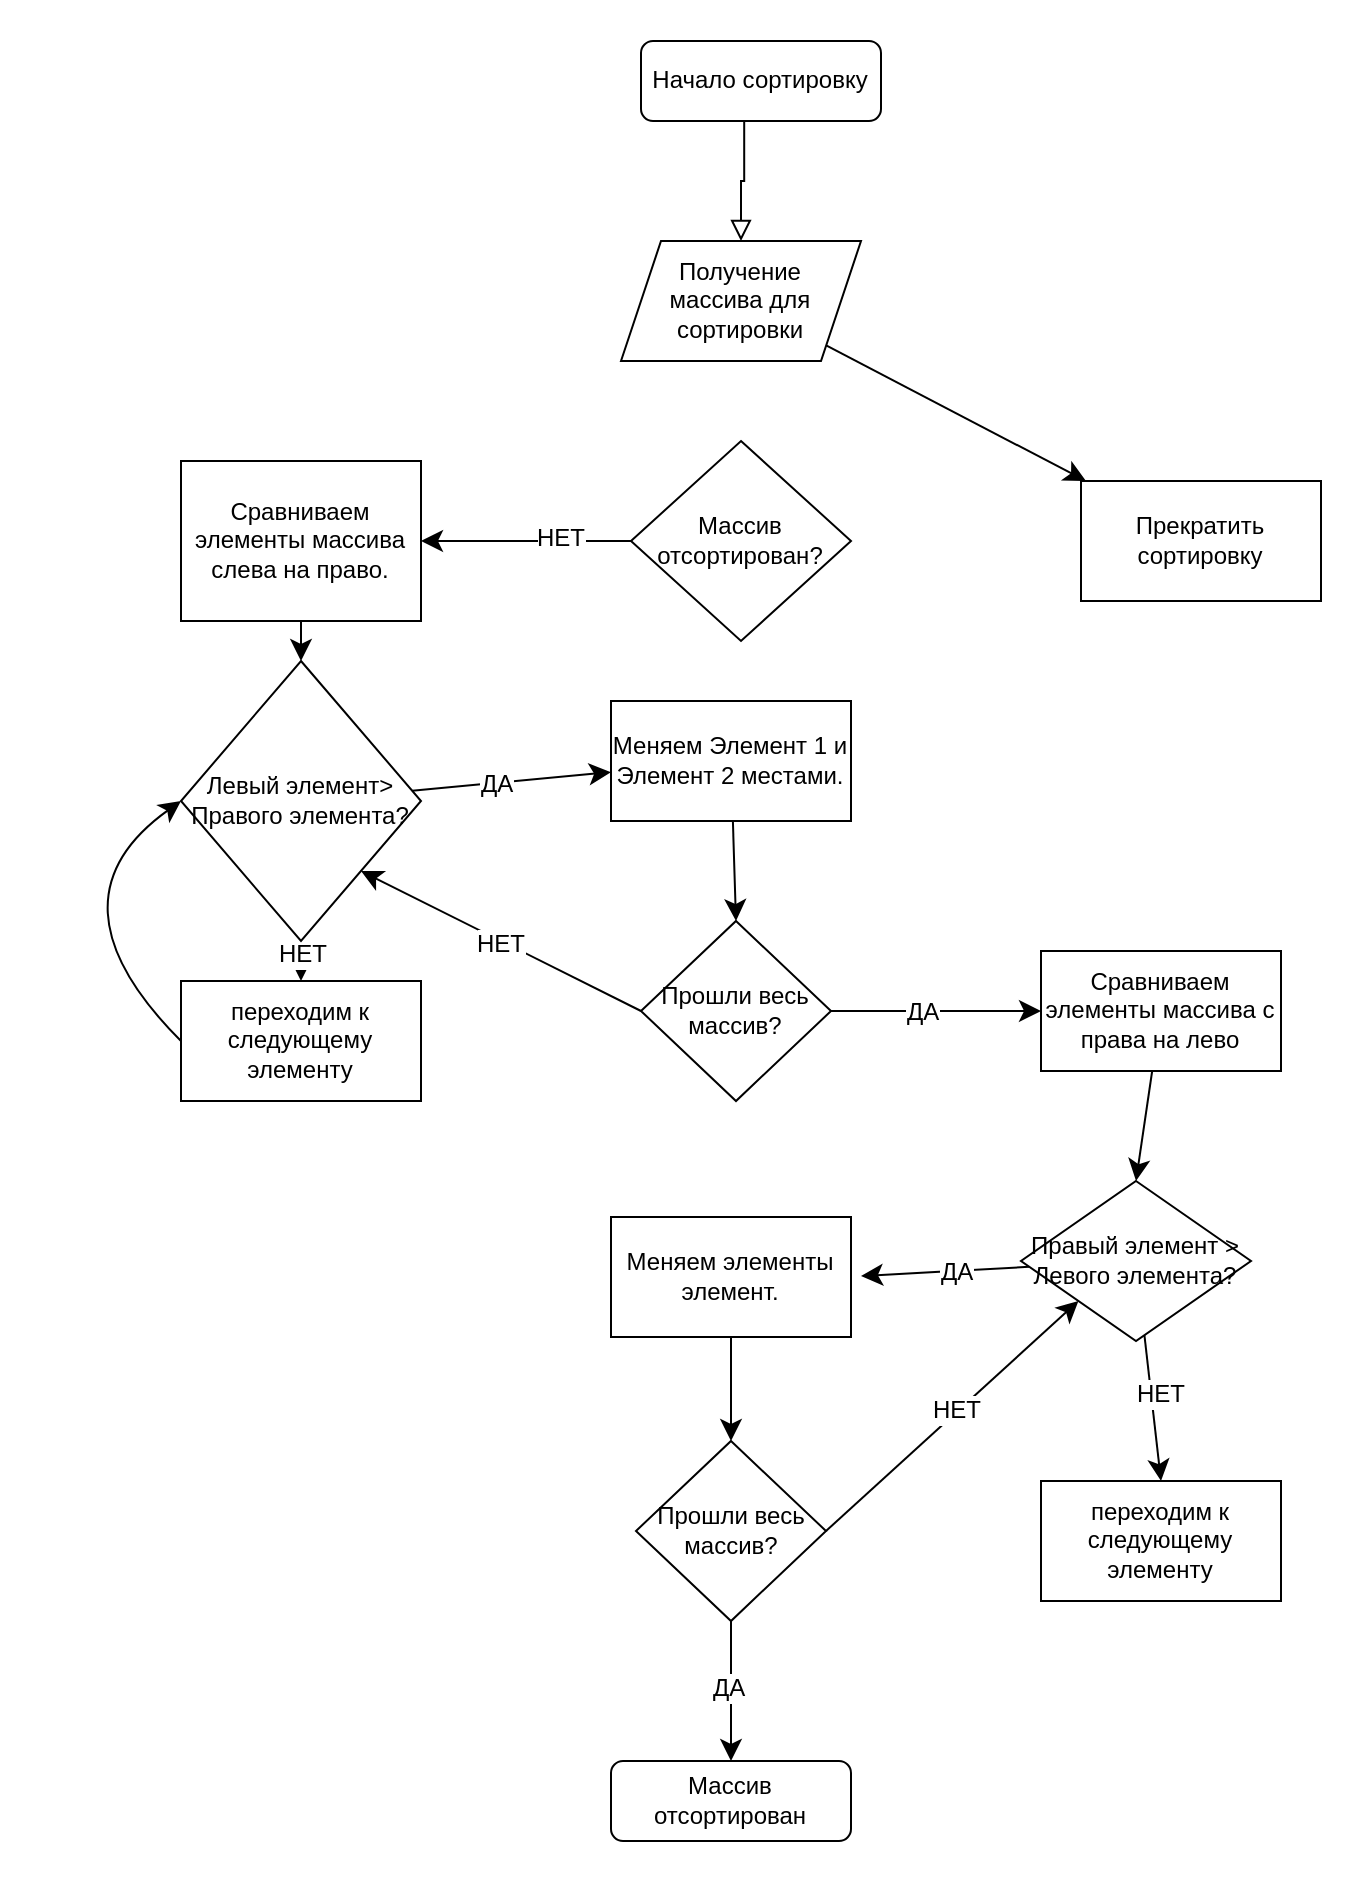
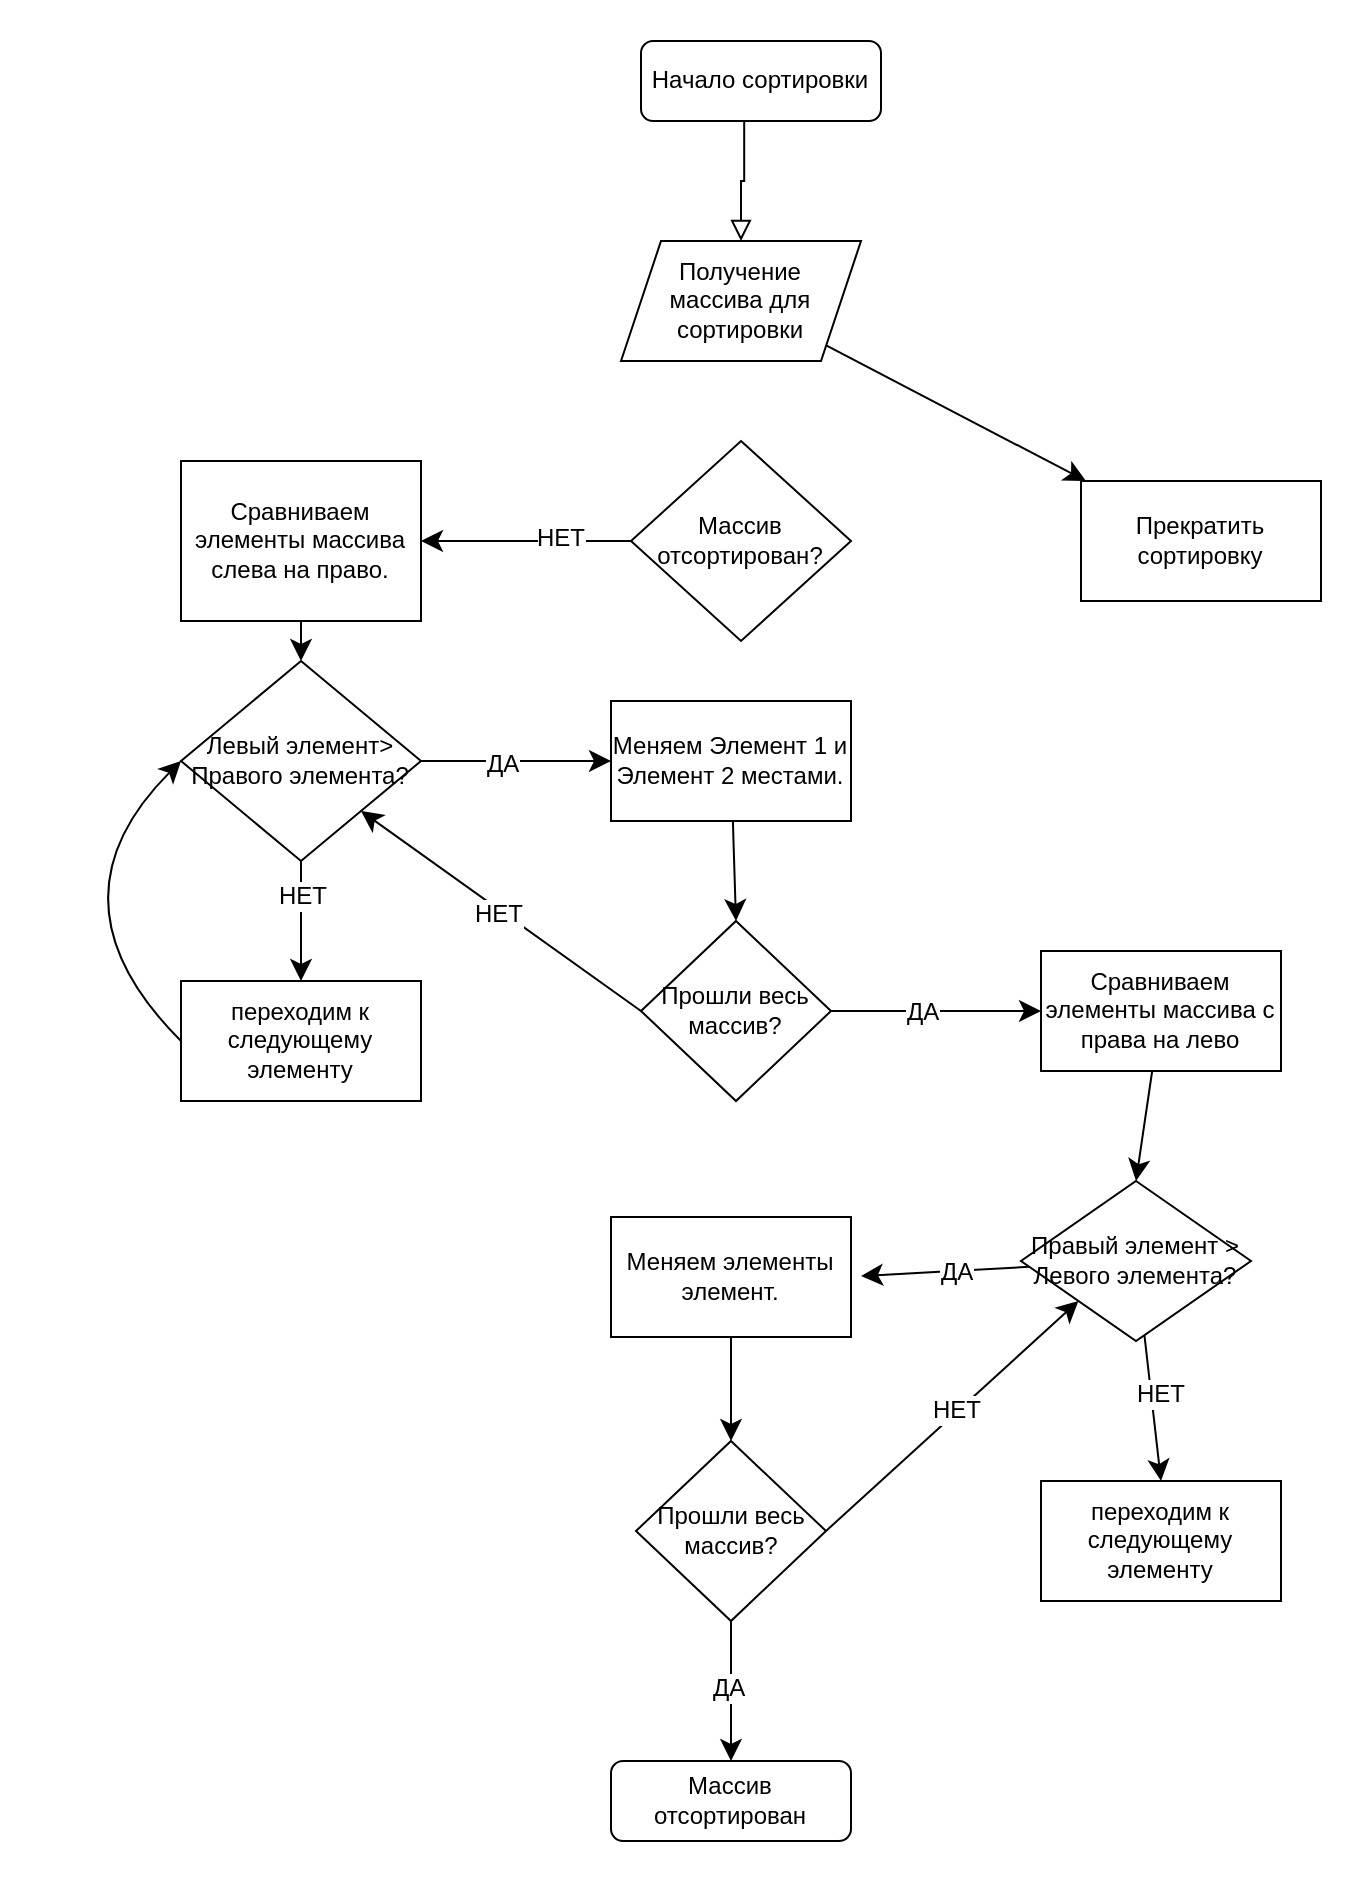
node "Начало сортировку": label "Начало сортировку" -> "Начало сортировки"
node "Левый элемент> Правого элемента?": size 240x280 -> 240x200
